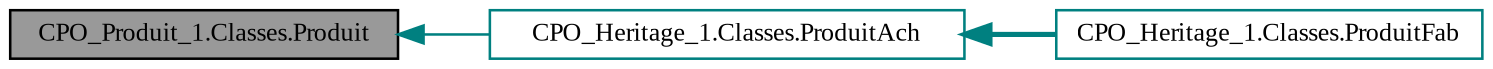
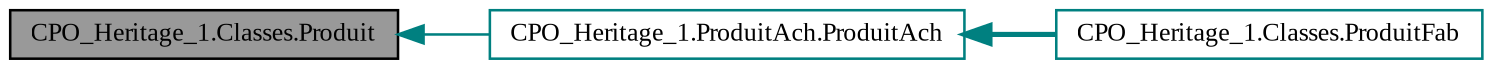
node "CPO_Produit_1.Classes.Produit": label "CPO_Produit_1.Classes.Produit" -> "CPO_Heritage_1.Classes.Produit"
node "CPO_Heritage_1.Classes.ProduitAch": label "CPO_Heritage_1.Classes.ProduitAch" -> "CPO_Heritage_1.ProduitAch.ProduitAch"
